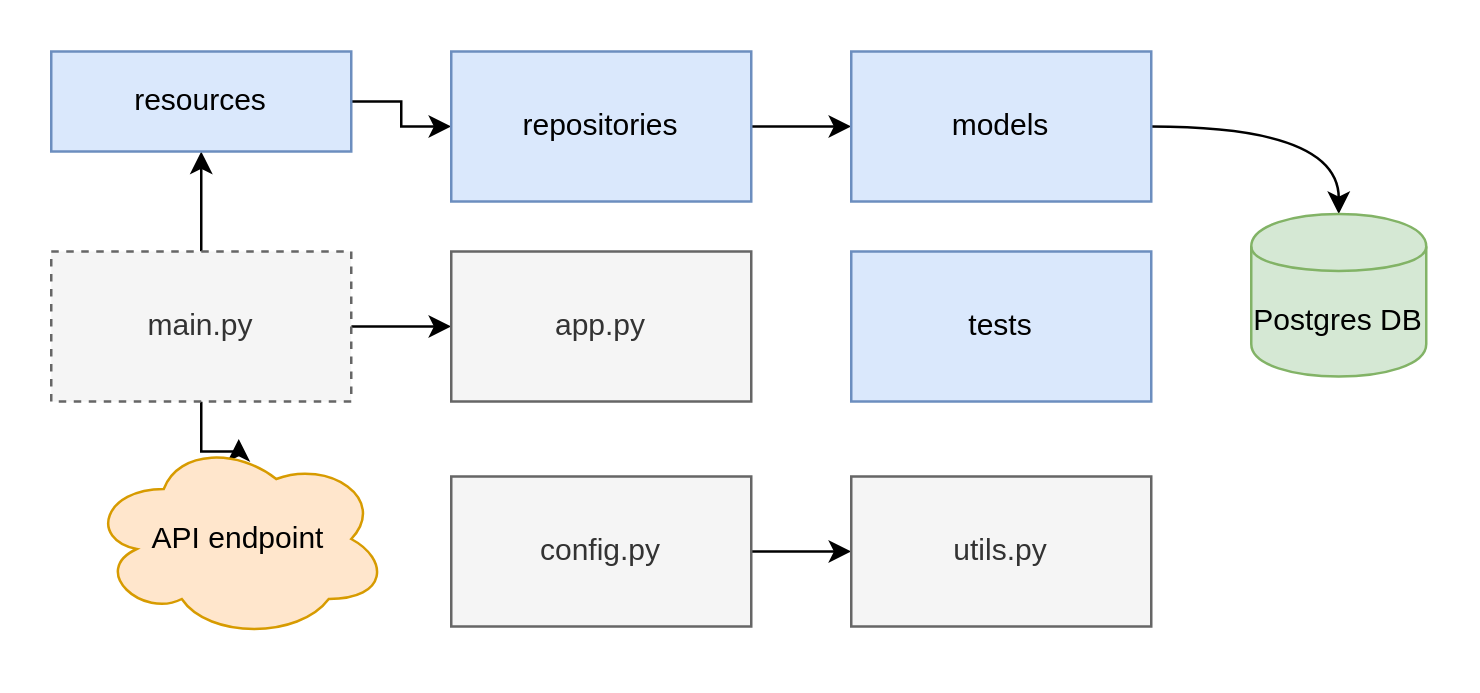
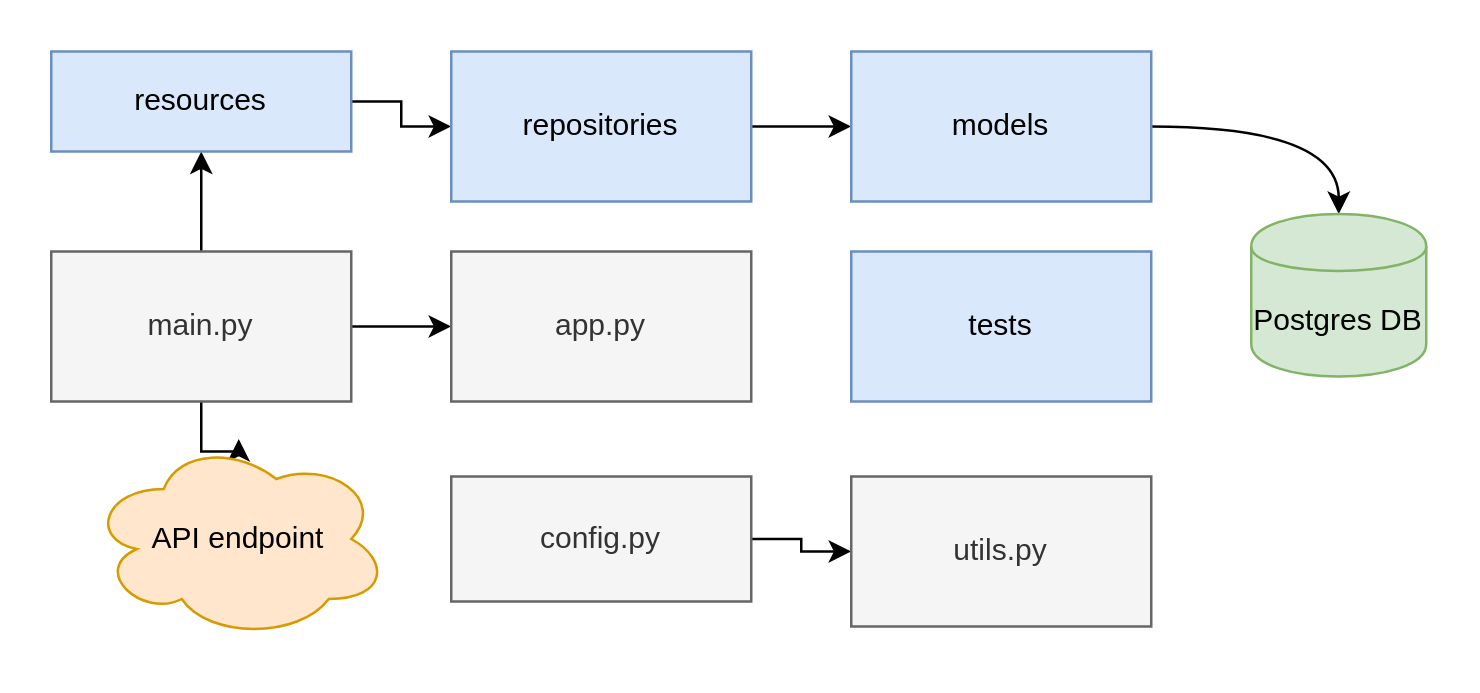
node "main.py": style dashed -> solid
node "config.py": size 300x150 -> 300x125
